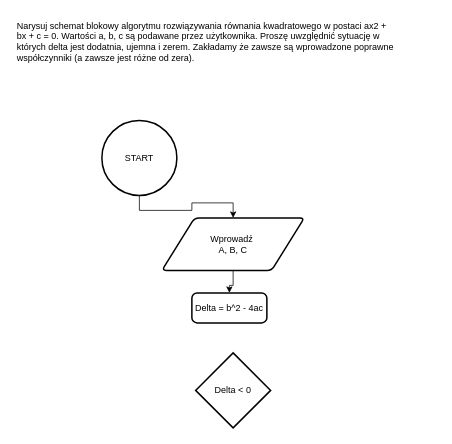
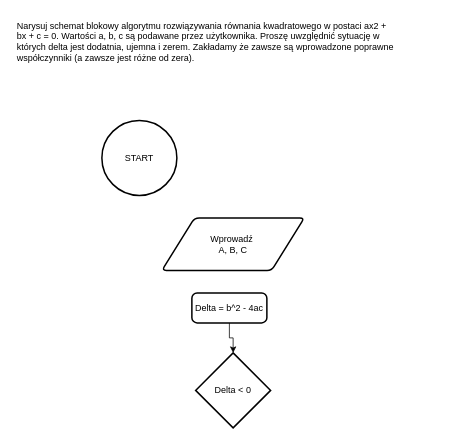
edge "START" -> "Wprowadź A, B, C": removed
edge "Wprowadź A, B, C" -> "Delta = b^2 - 4ac": removed
edge "Delta = b^2 - 4ac" -> "Delta < 0": added
